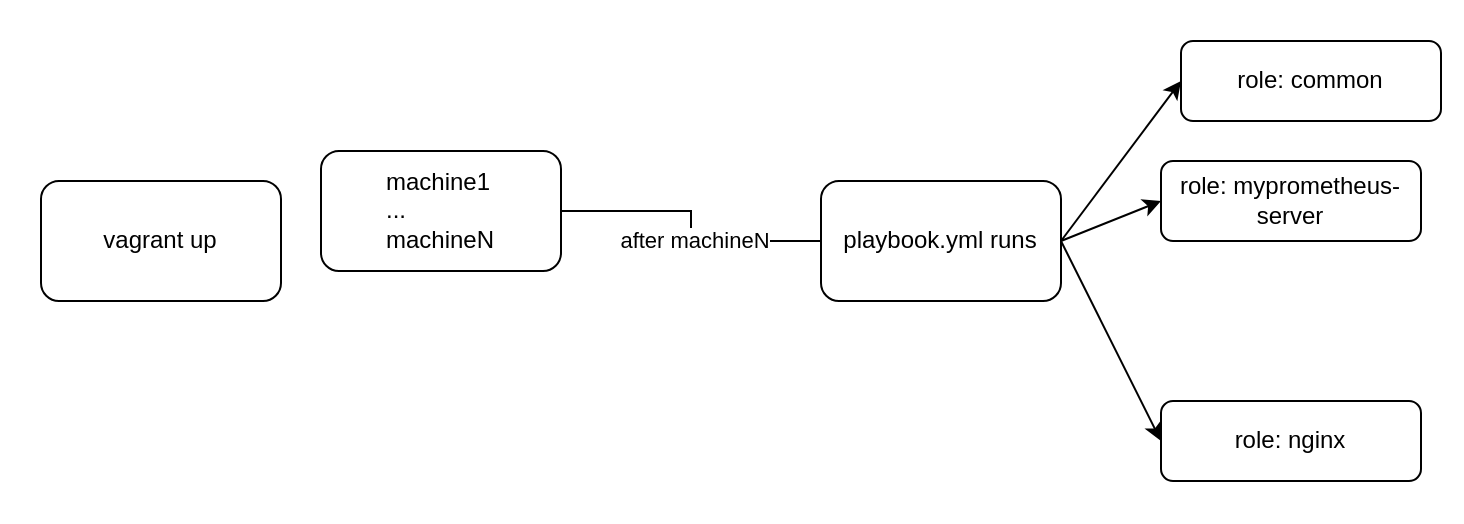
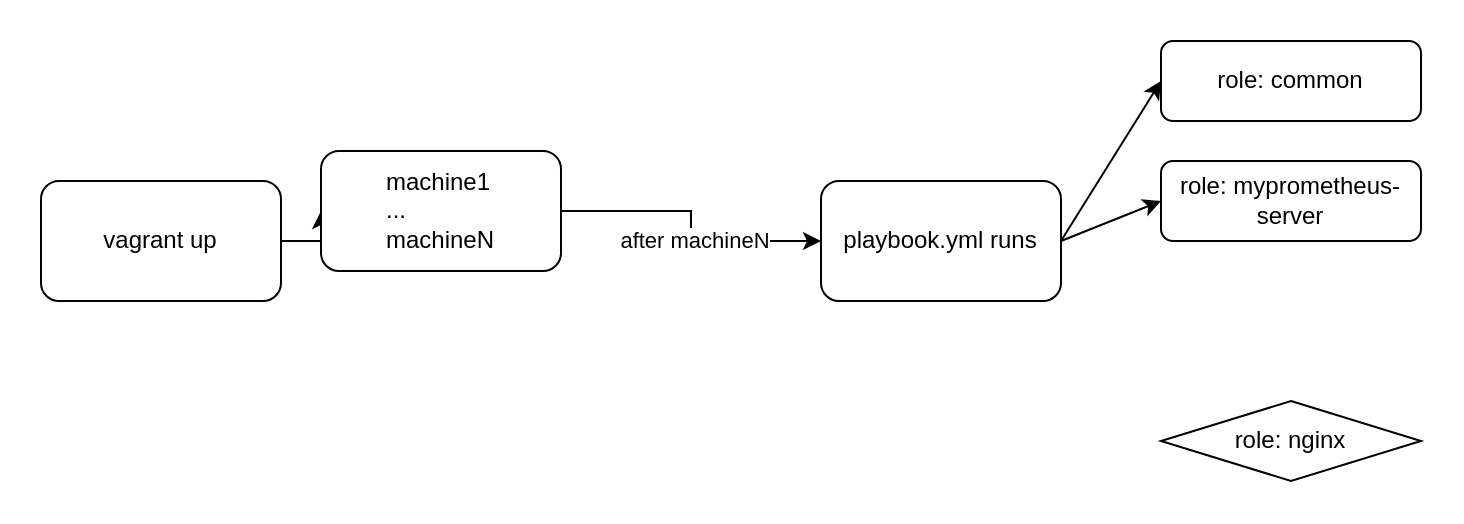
node "role: common": moved (1311, 81) -> (1291, 81)
edge "vagrant up" -> "machine1 ... machineN": added
edge "machine1 ... machineN" -- "playbook.yml runs": arrowhead none -> classic
edge "playbook.yml runs" -> "role: nginx": removed
node "role: nginx": shape rounded rectangle -> diamond
